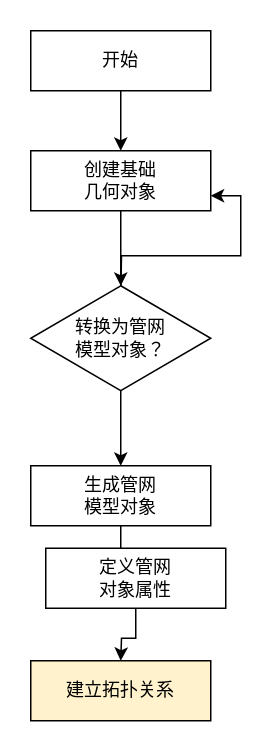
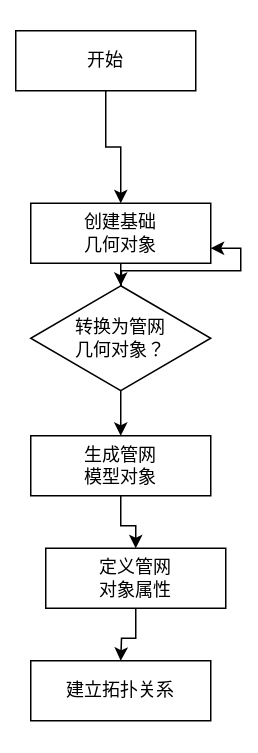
node "开始": moved (121, 61) -> (106, 61)
node "创建基础 几何对象": moved (121, 181) -> (121, 233)
node "转换为管网 模型对象？": label "转换为管网 模型对象？" -> "转换为管网 几何对象？"
node "生成管网 模型对象": moved (121, 496) -> (121, 466)
node "建立拓扑关系": fillcolor #fff2cc -> #ffffff
